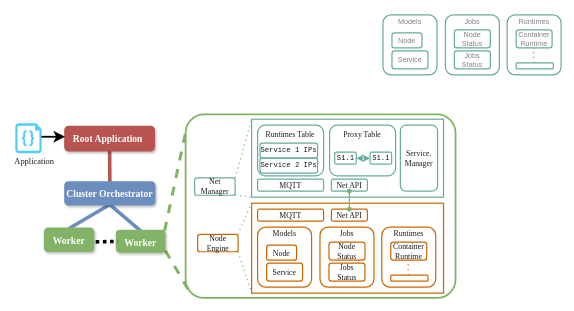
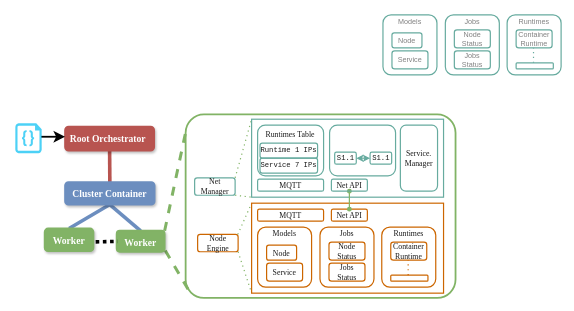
node "Proxy Table": removed
node "Root Application": label "Root Application" -> "Root Orchestrator"
node "Service 1 IPs": label "Service 1 IPs" -> "Runtime 1 IPs"
node "Application": removed
node "Service 2 IPs": label "Service 2 IPs" -> "Service 7 IPs"
node "Cluster Orchestrator": label "Cluster Orchestrator" -> "Cluster Container"
